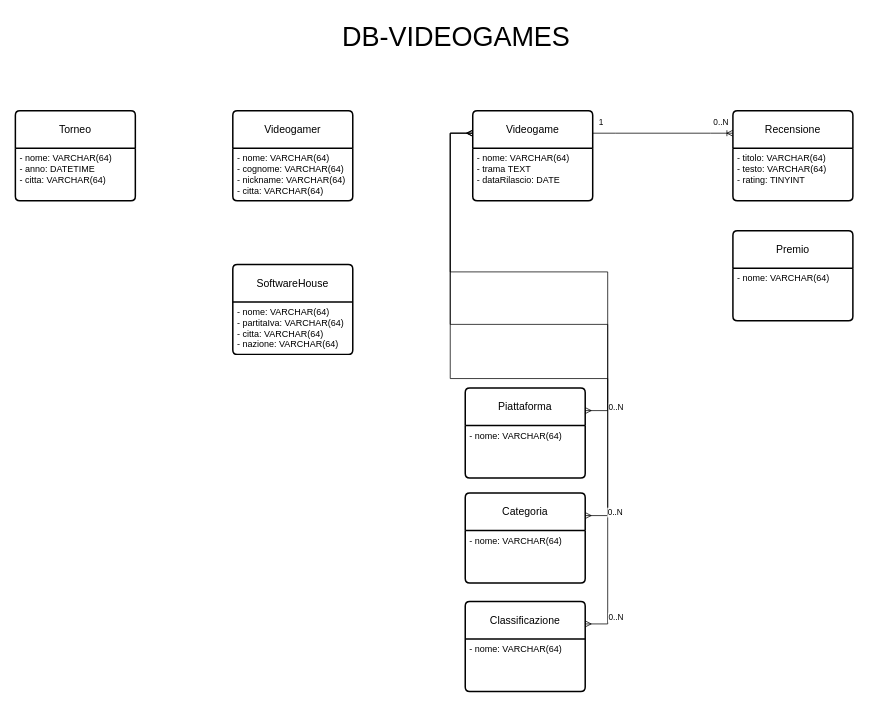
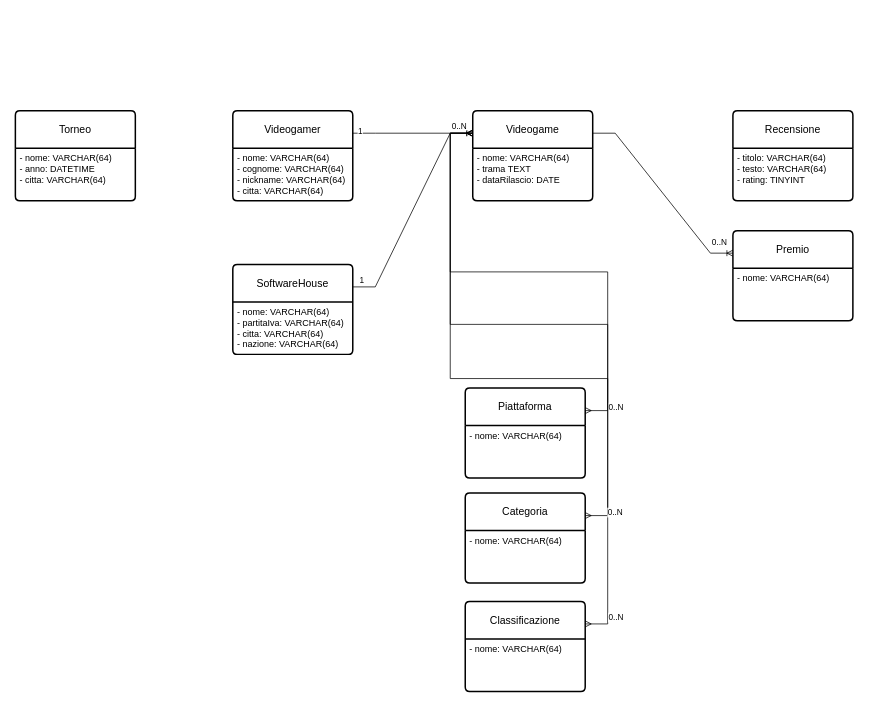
node "DB-VIDEOGAMES": removed
edge "Videogamer" -> "Videogame": added, label "1"
edge "Videogame" -> "Recensione": removed, labels "1", "0..N"
edge "Videogame" -> "Premio": added, label "0..N"
edge "SoftwareHouse" -> "Videogame": added, labels "1", "0..N"
